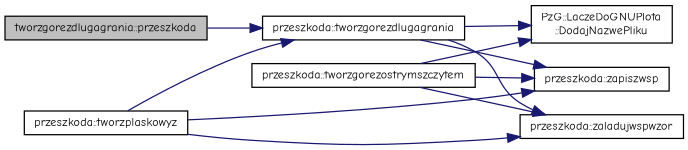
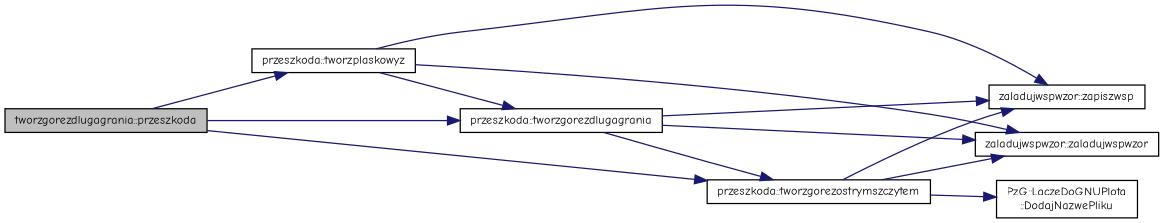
edge "przeszkoda::tworzgorezdlugagrania" -> "PzG::LaczeDoGNUPlota ::DodajNazwePliku": now "przeszkoda::tworzgorezdlugagrania" -> "przeszkoda::tworzgorezostrymszczytem"
node "przeszkoda::zapiszwsp": label "przeszkoda::zapiszwsp" -> "zaladujwspwzor::zapiszwsp"
edge "tworzgorezdlugagrania::przeszkoda" -> "przeszkoda::tworzplaskowyz": added
node "przeszkoda::zaladujwspwzor": label "przeszkoda::zaladujwspwzor" -> "zaladujwspwzor::zaladujwspwzor"
edge "tworzgorezdlugagrania::przeszkoda" -> "przeszkoda::tworzgorezostrymszczytem": added
